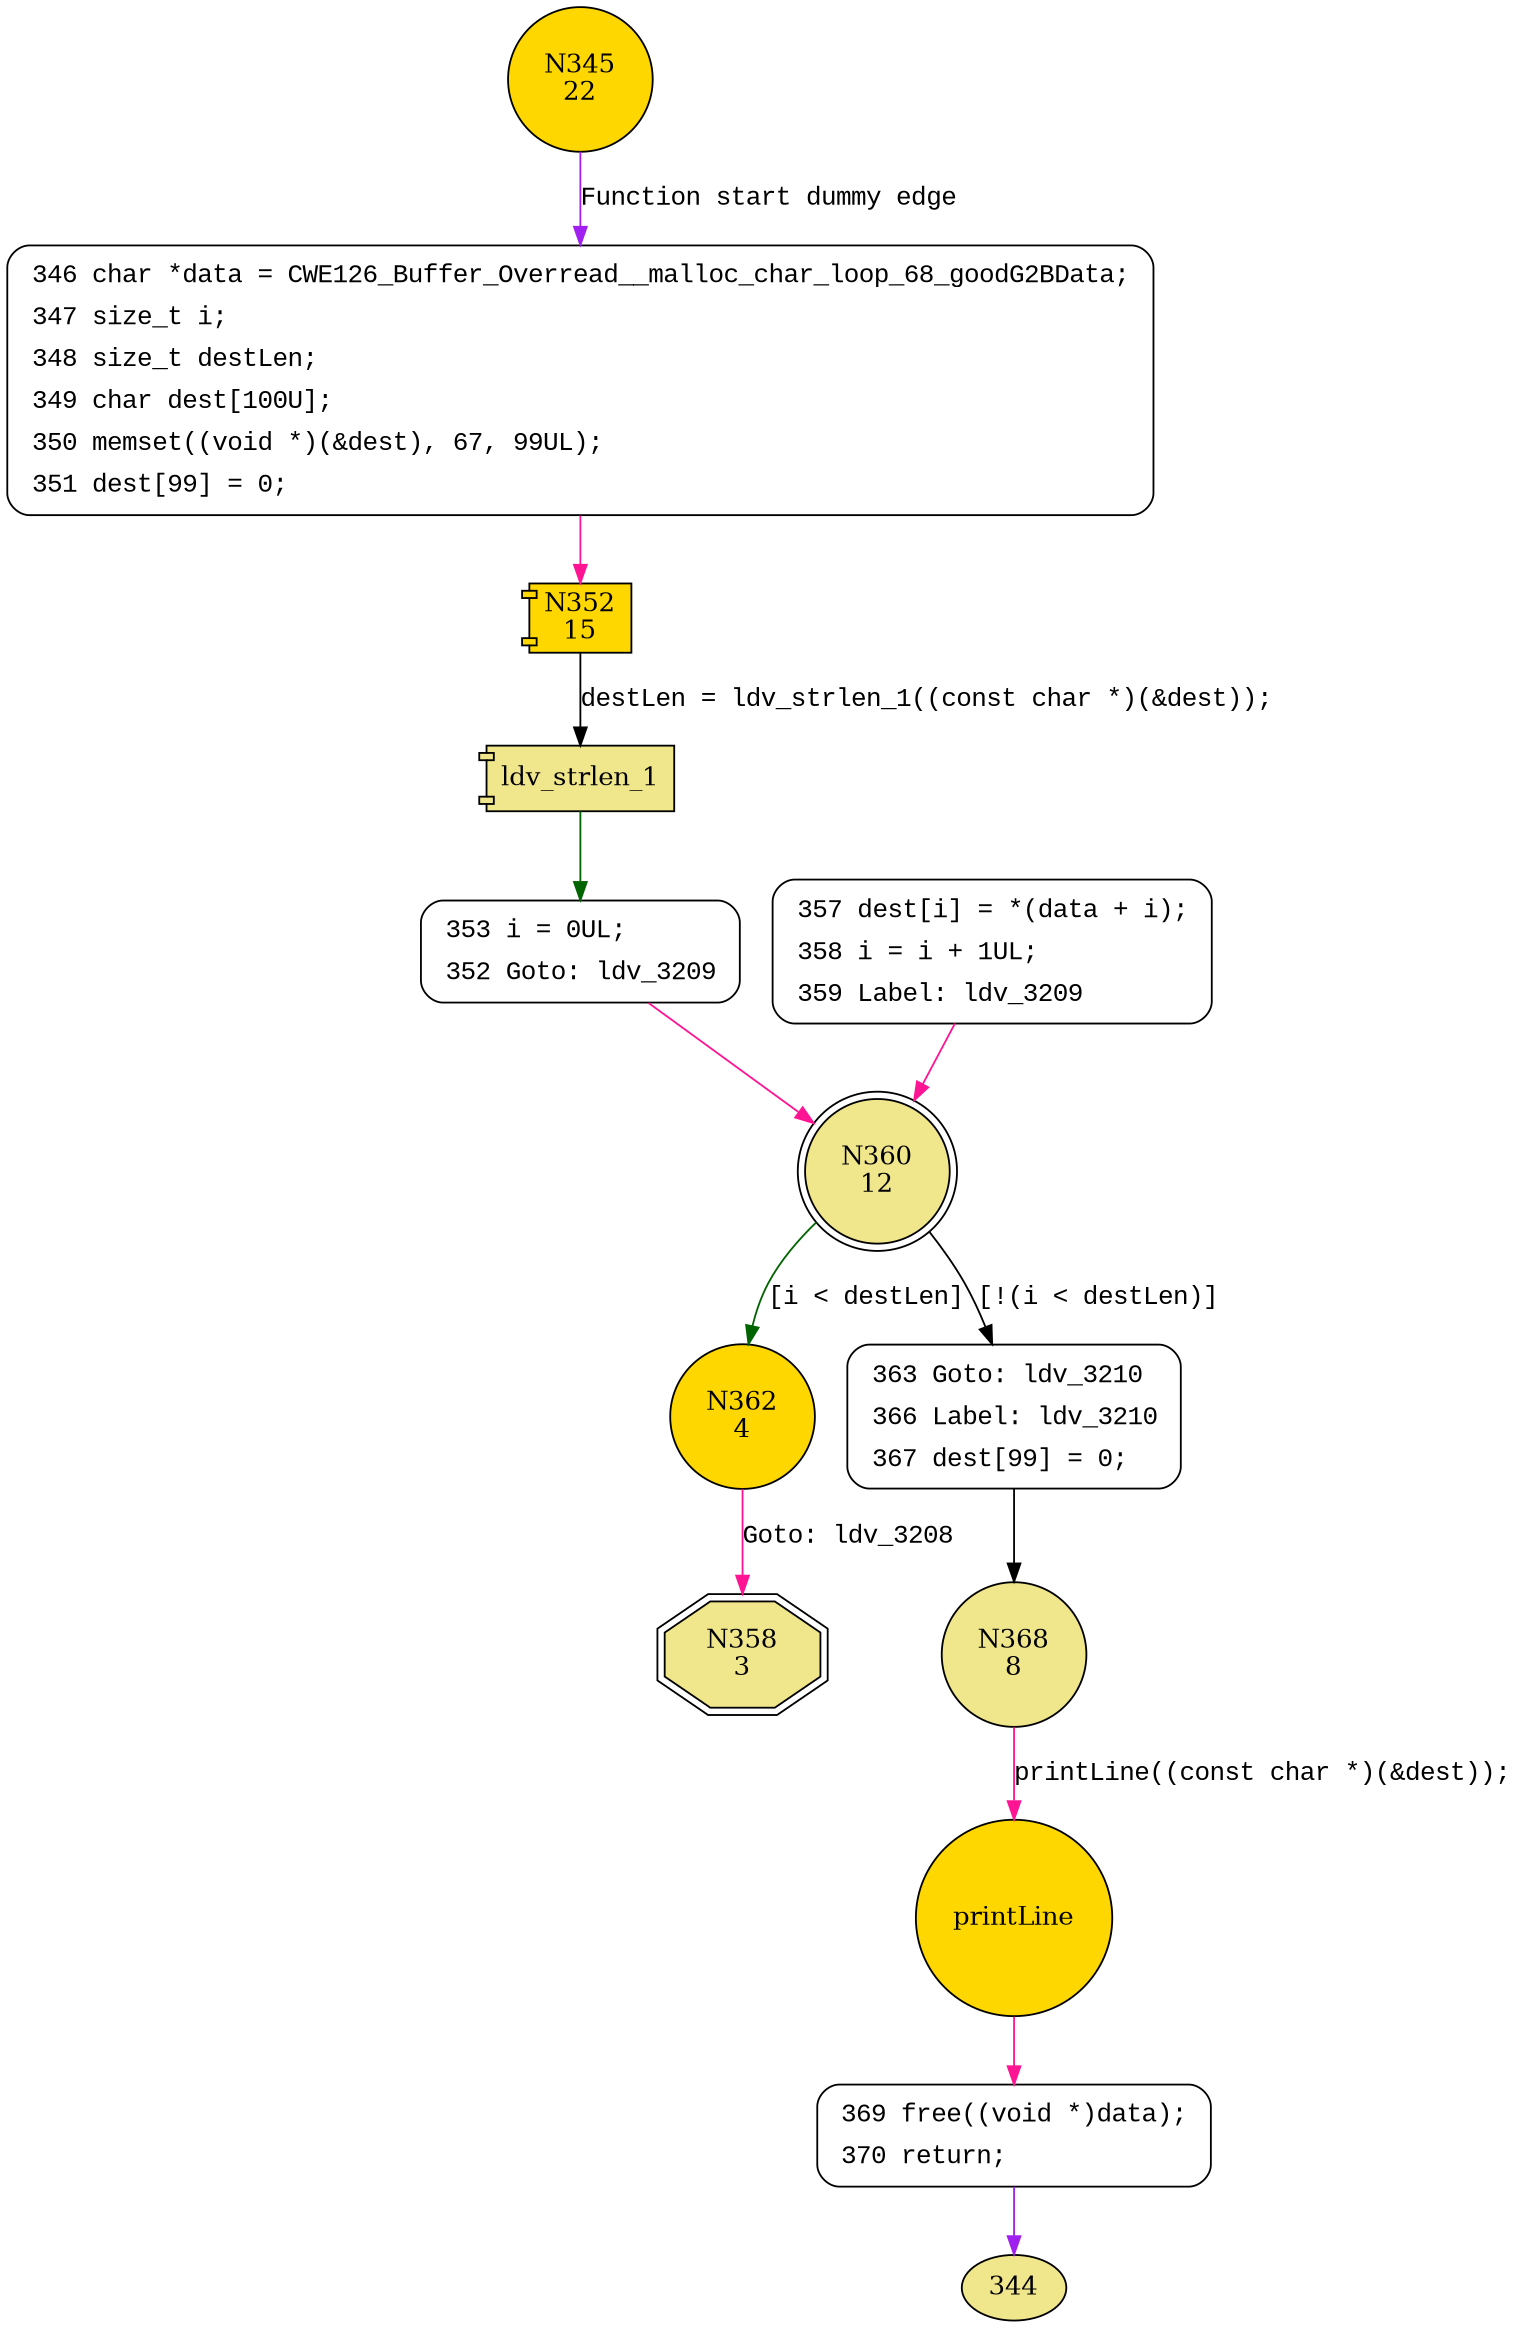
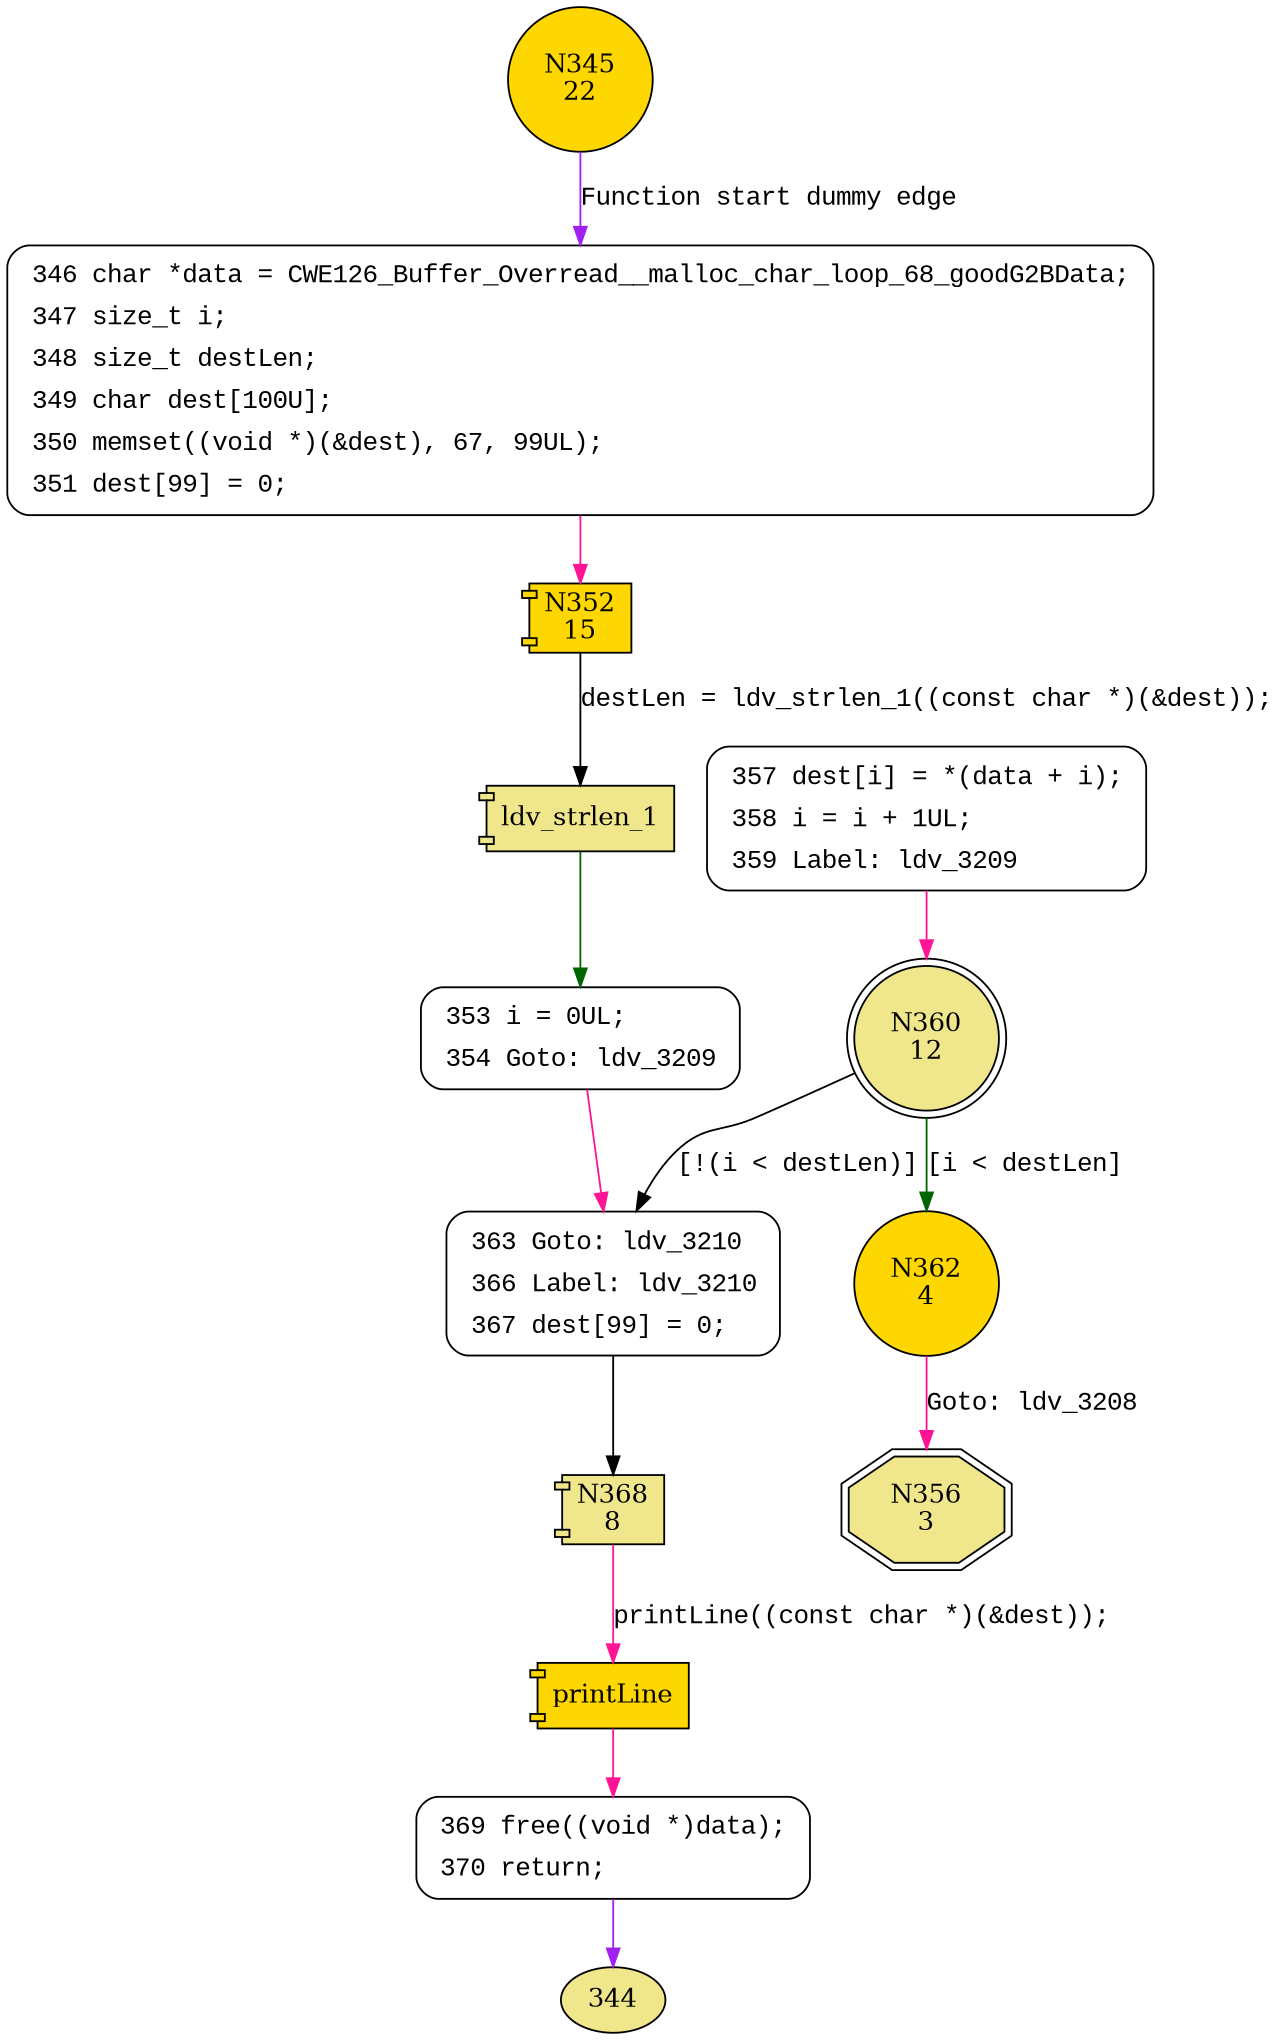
node "353": text "352" -> "354"
edge "353" -> "N360 12": now "353" -> "363"
node "N358 3": label "N358 3" -> "N356 3"
node "N368 8": shape circle -> component
node "printLine": shape circle -> component
